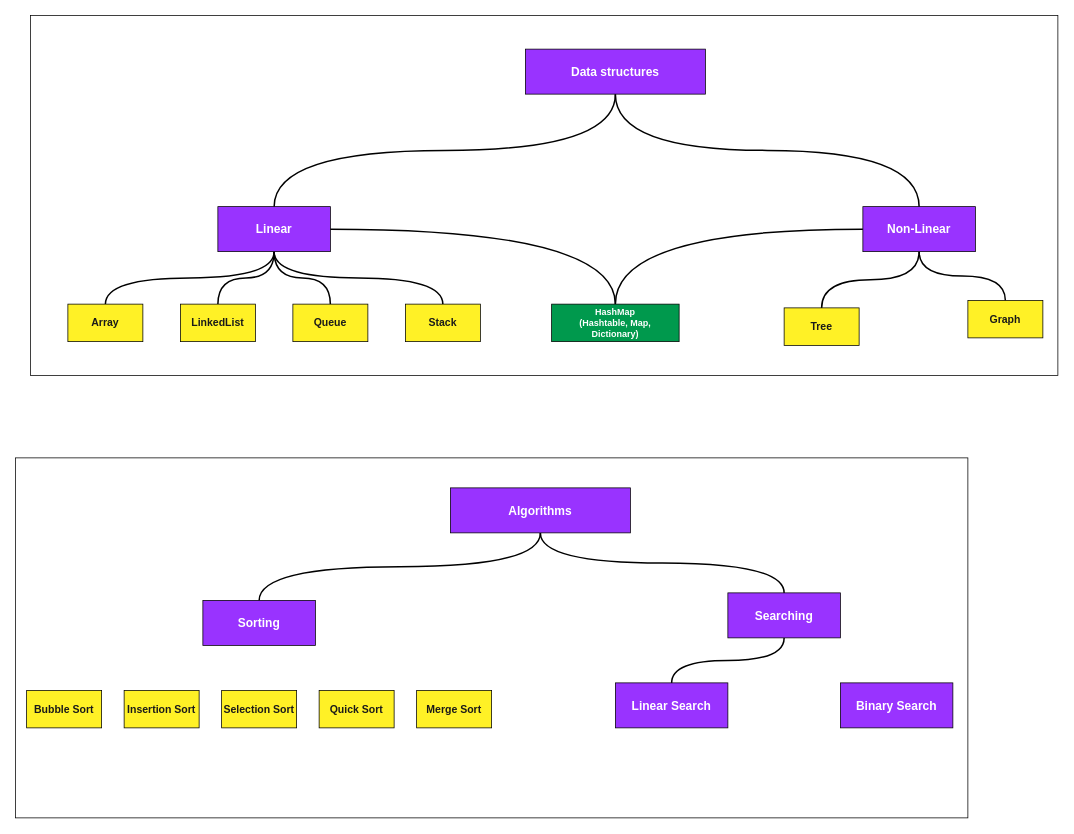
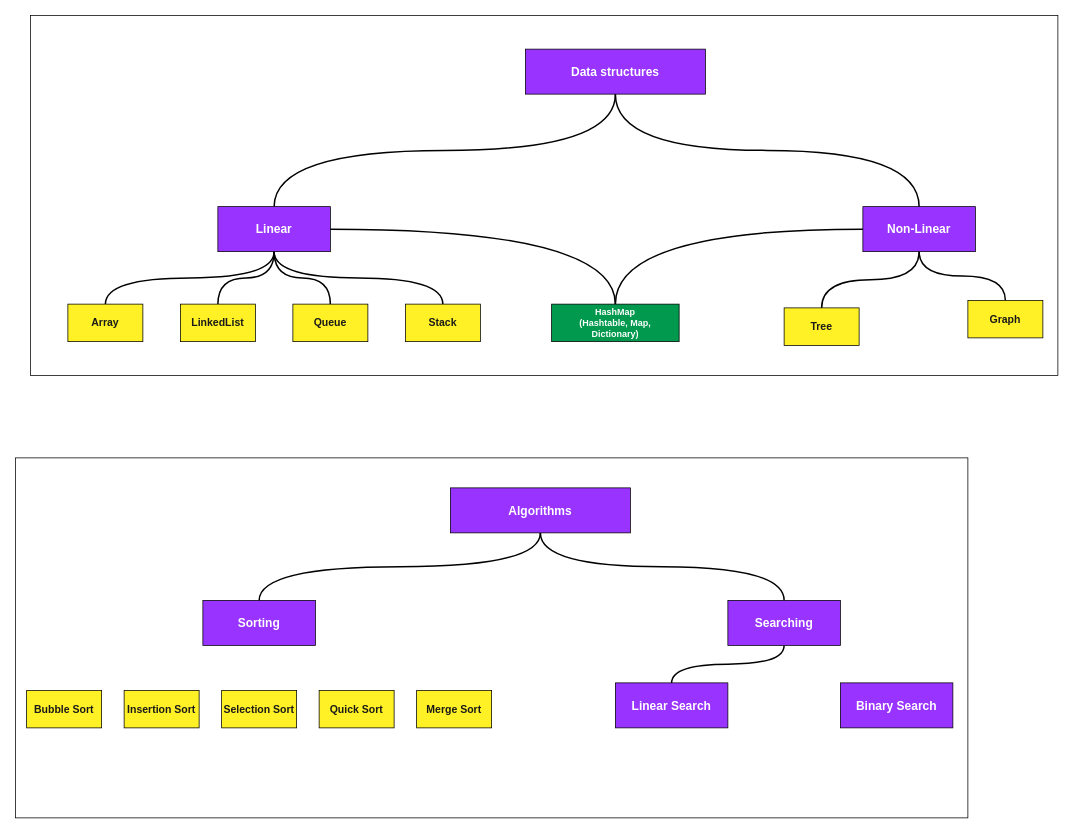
node "Searching": moved (784, 615) -> (784, 623)
